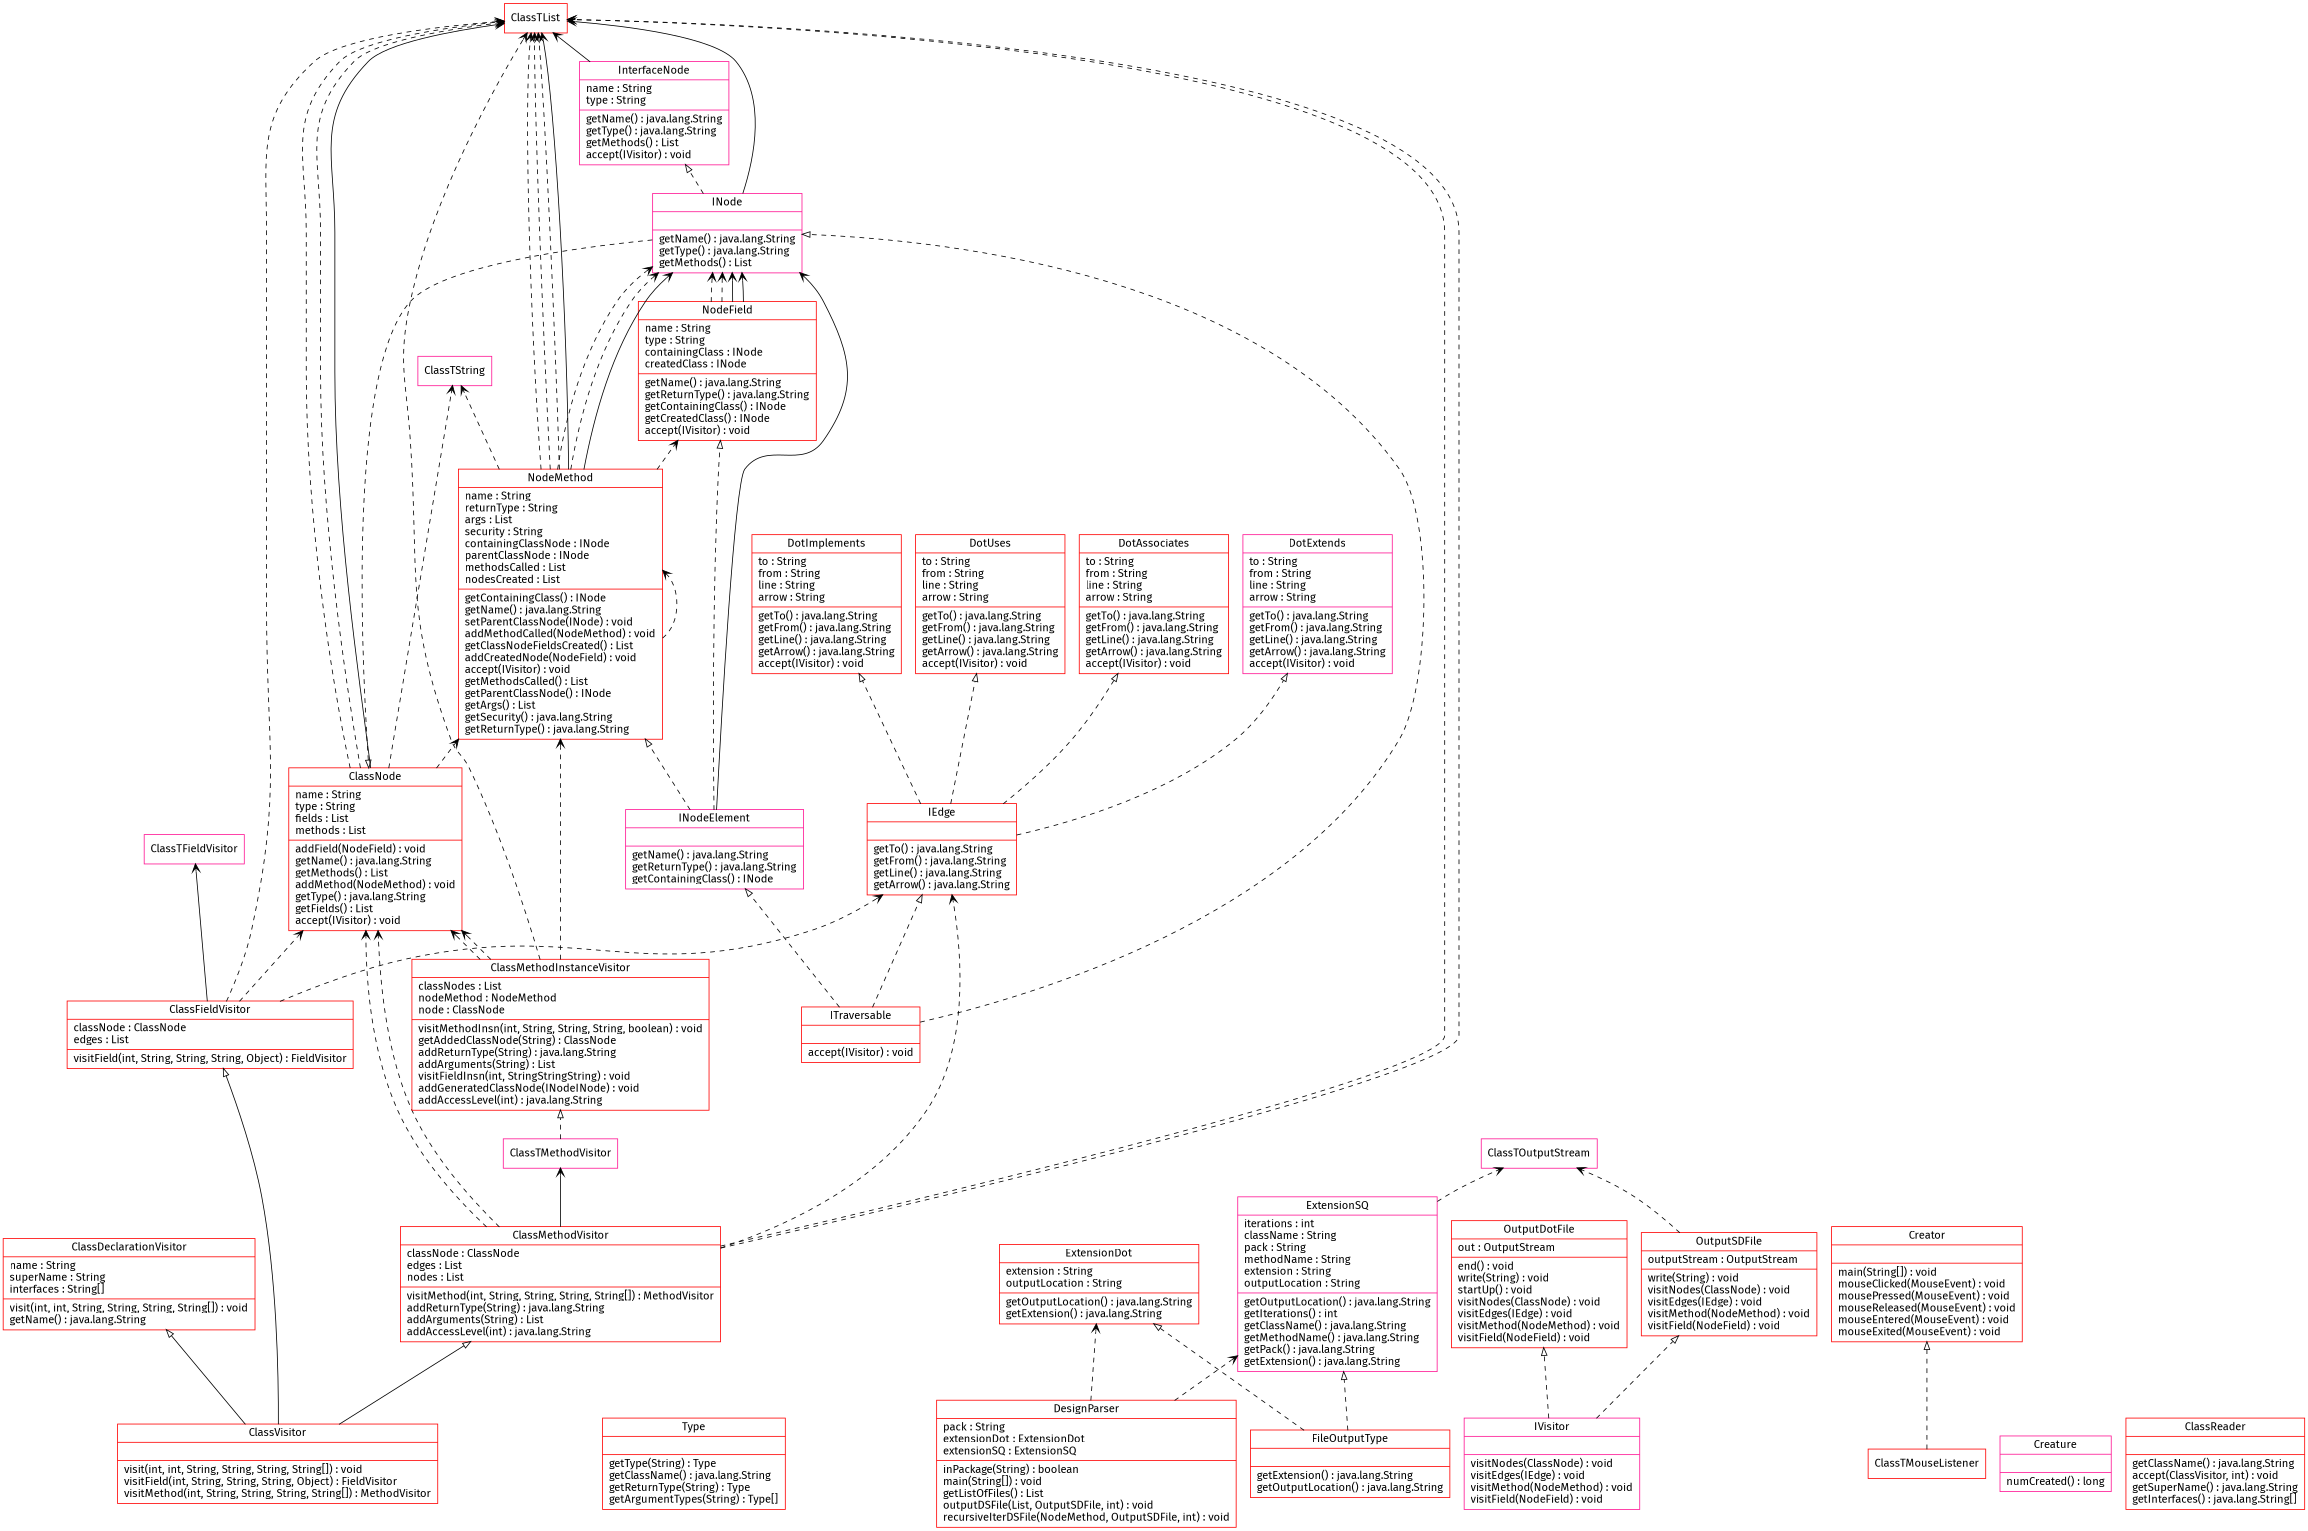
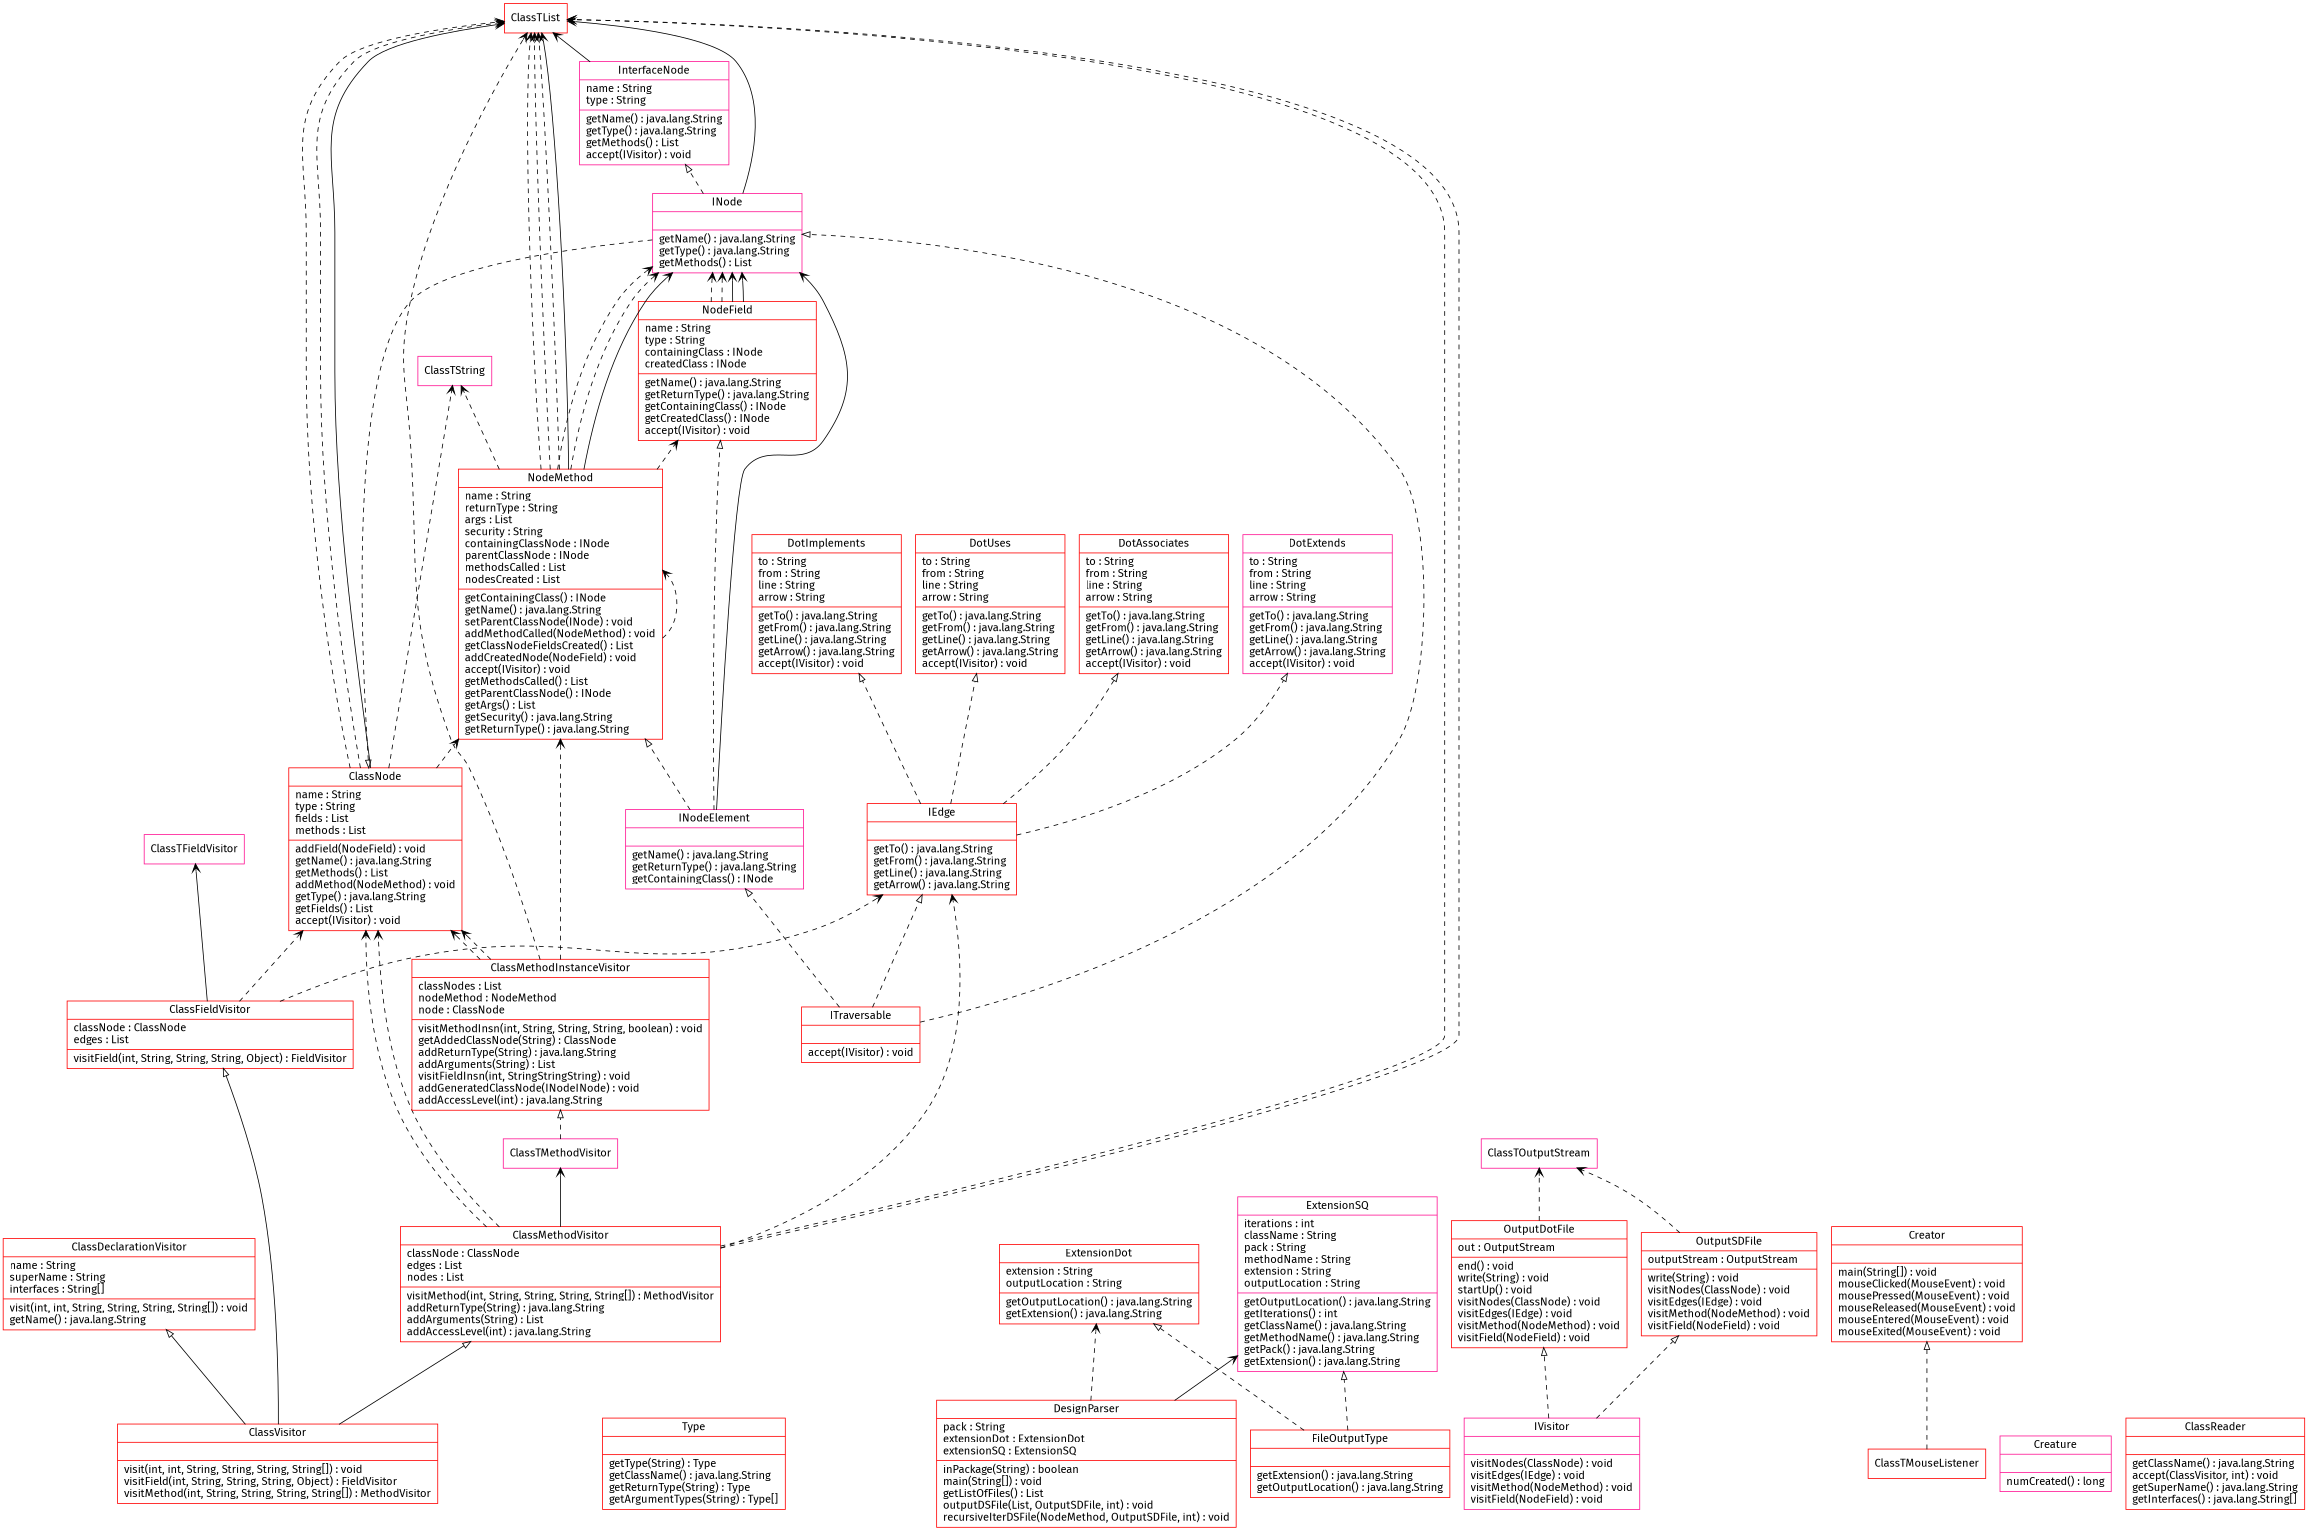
edge "ClassFieldVisitor" -> "ClassTList": removed
edge "ExtensionSQ" -> "ClassTOutputStream": now "OutputDotFile" -> "ClassTOutputStream"
edge "DesignParser" -> "ExtensionSQ": style dashed -> solid
